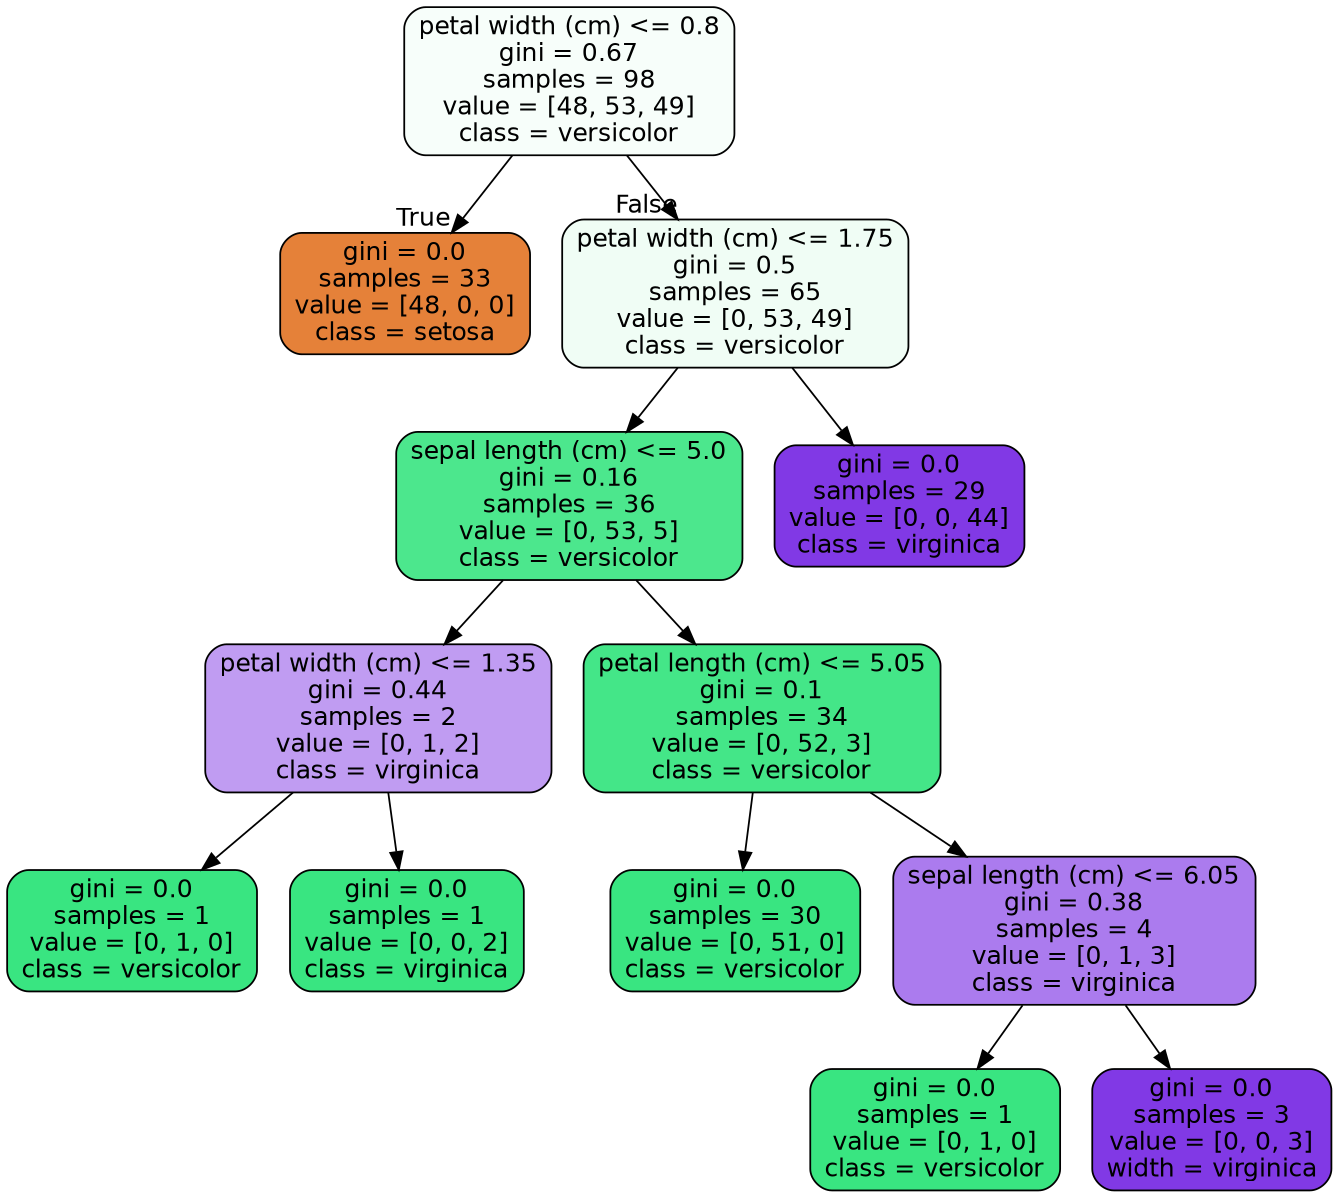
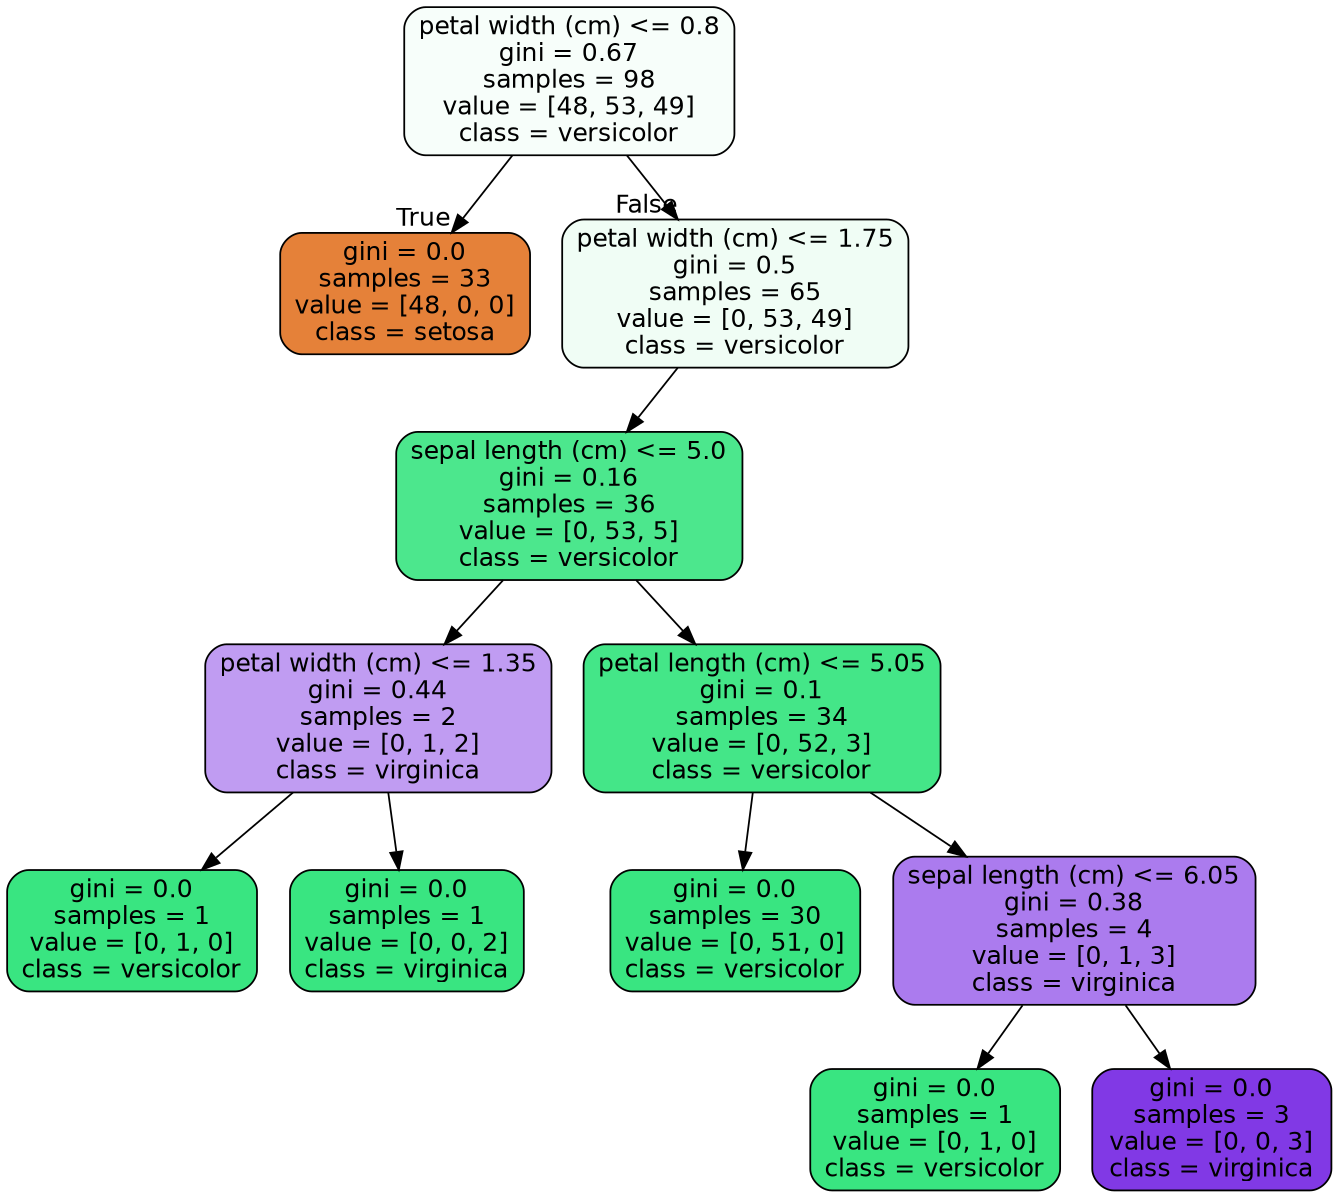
node "gini = 0.0 samples = 29 value = [0, 0, 44] class = virginica": removed
node "gini = 0.0 samples = 3 value = [0, 0, 3] width = virginica": label "gini = 0.0 samples = 3 value = [0, 0, 3] width = virginica" -> "gini = 0.0 samples = 3 value = [0, 0, 3] class = virginica"
